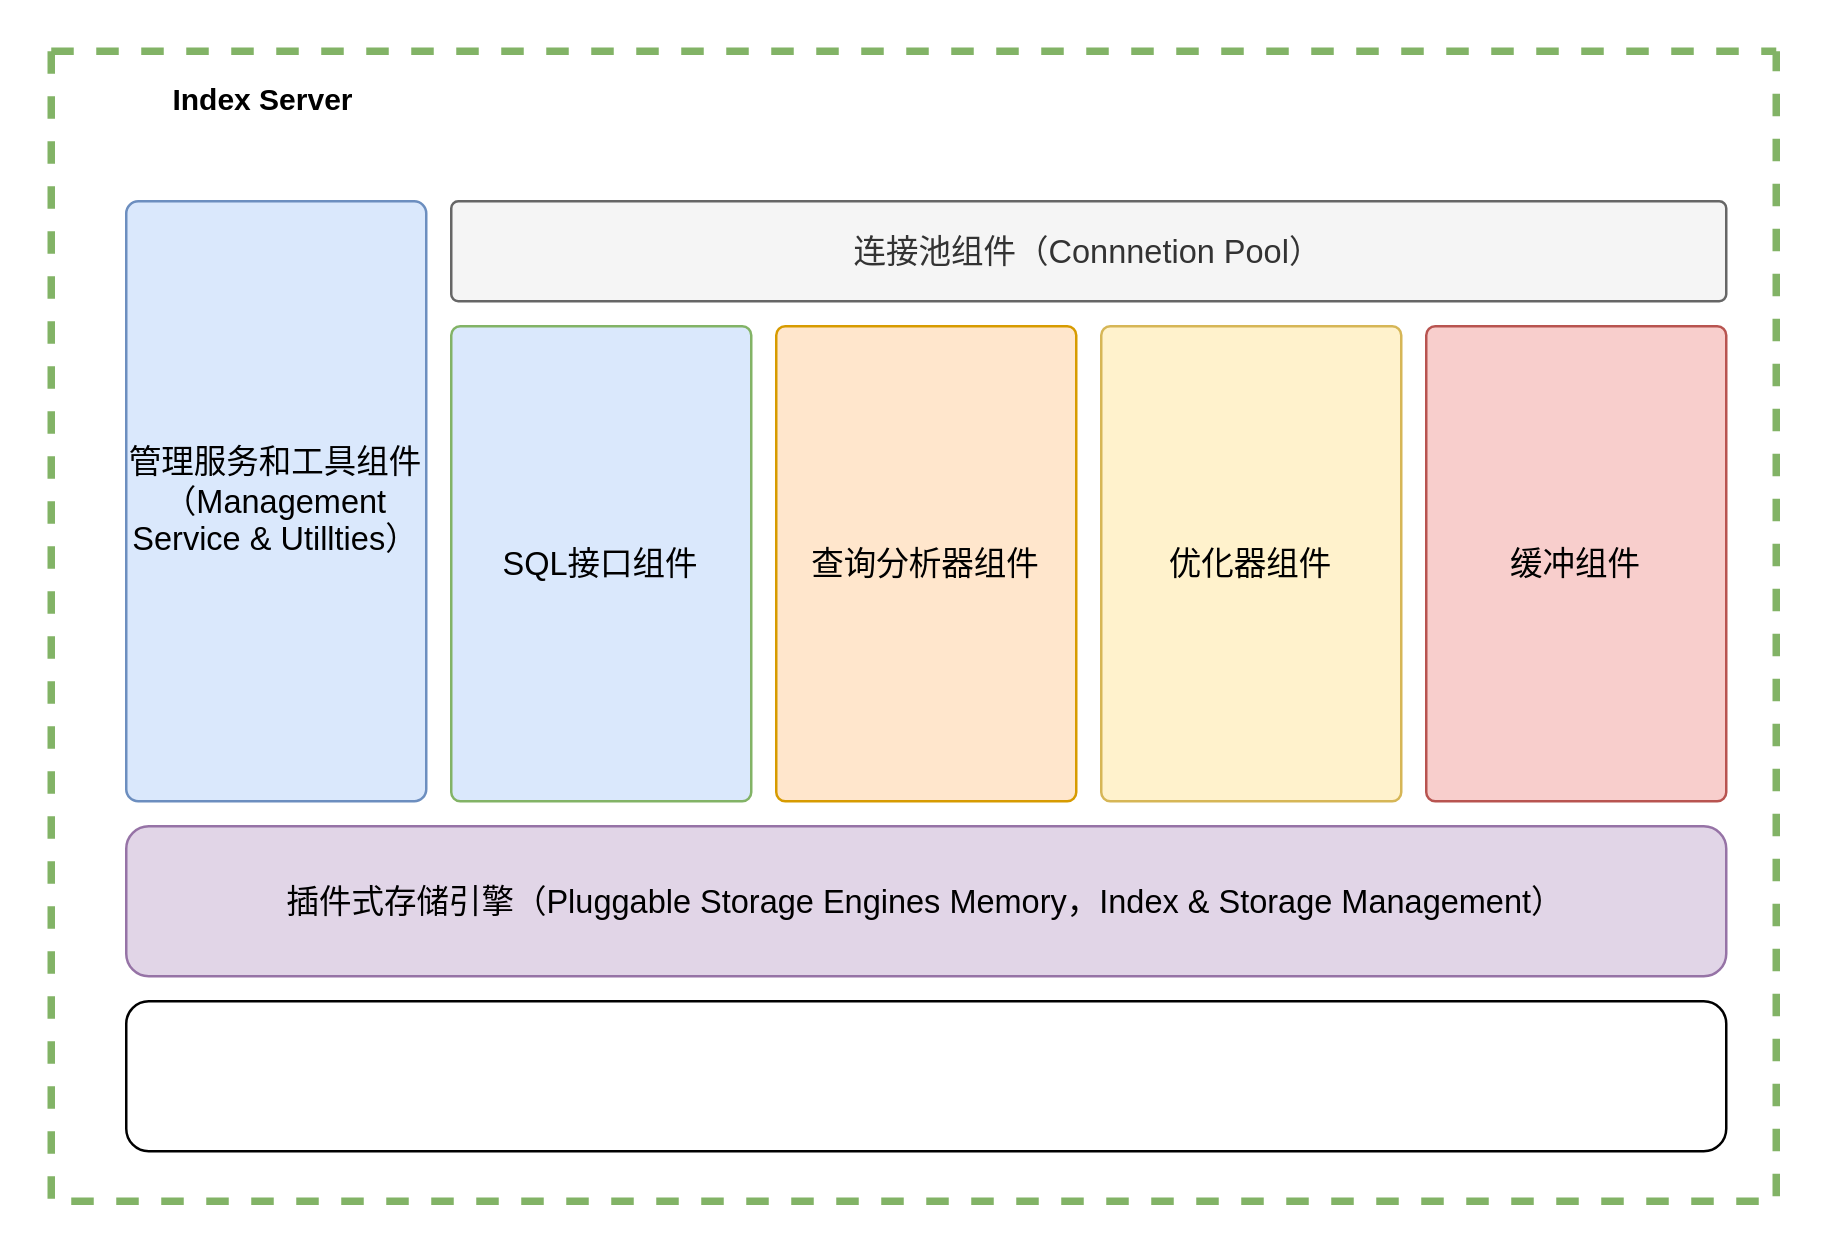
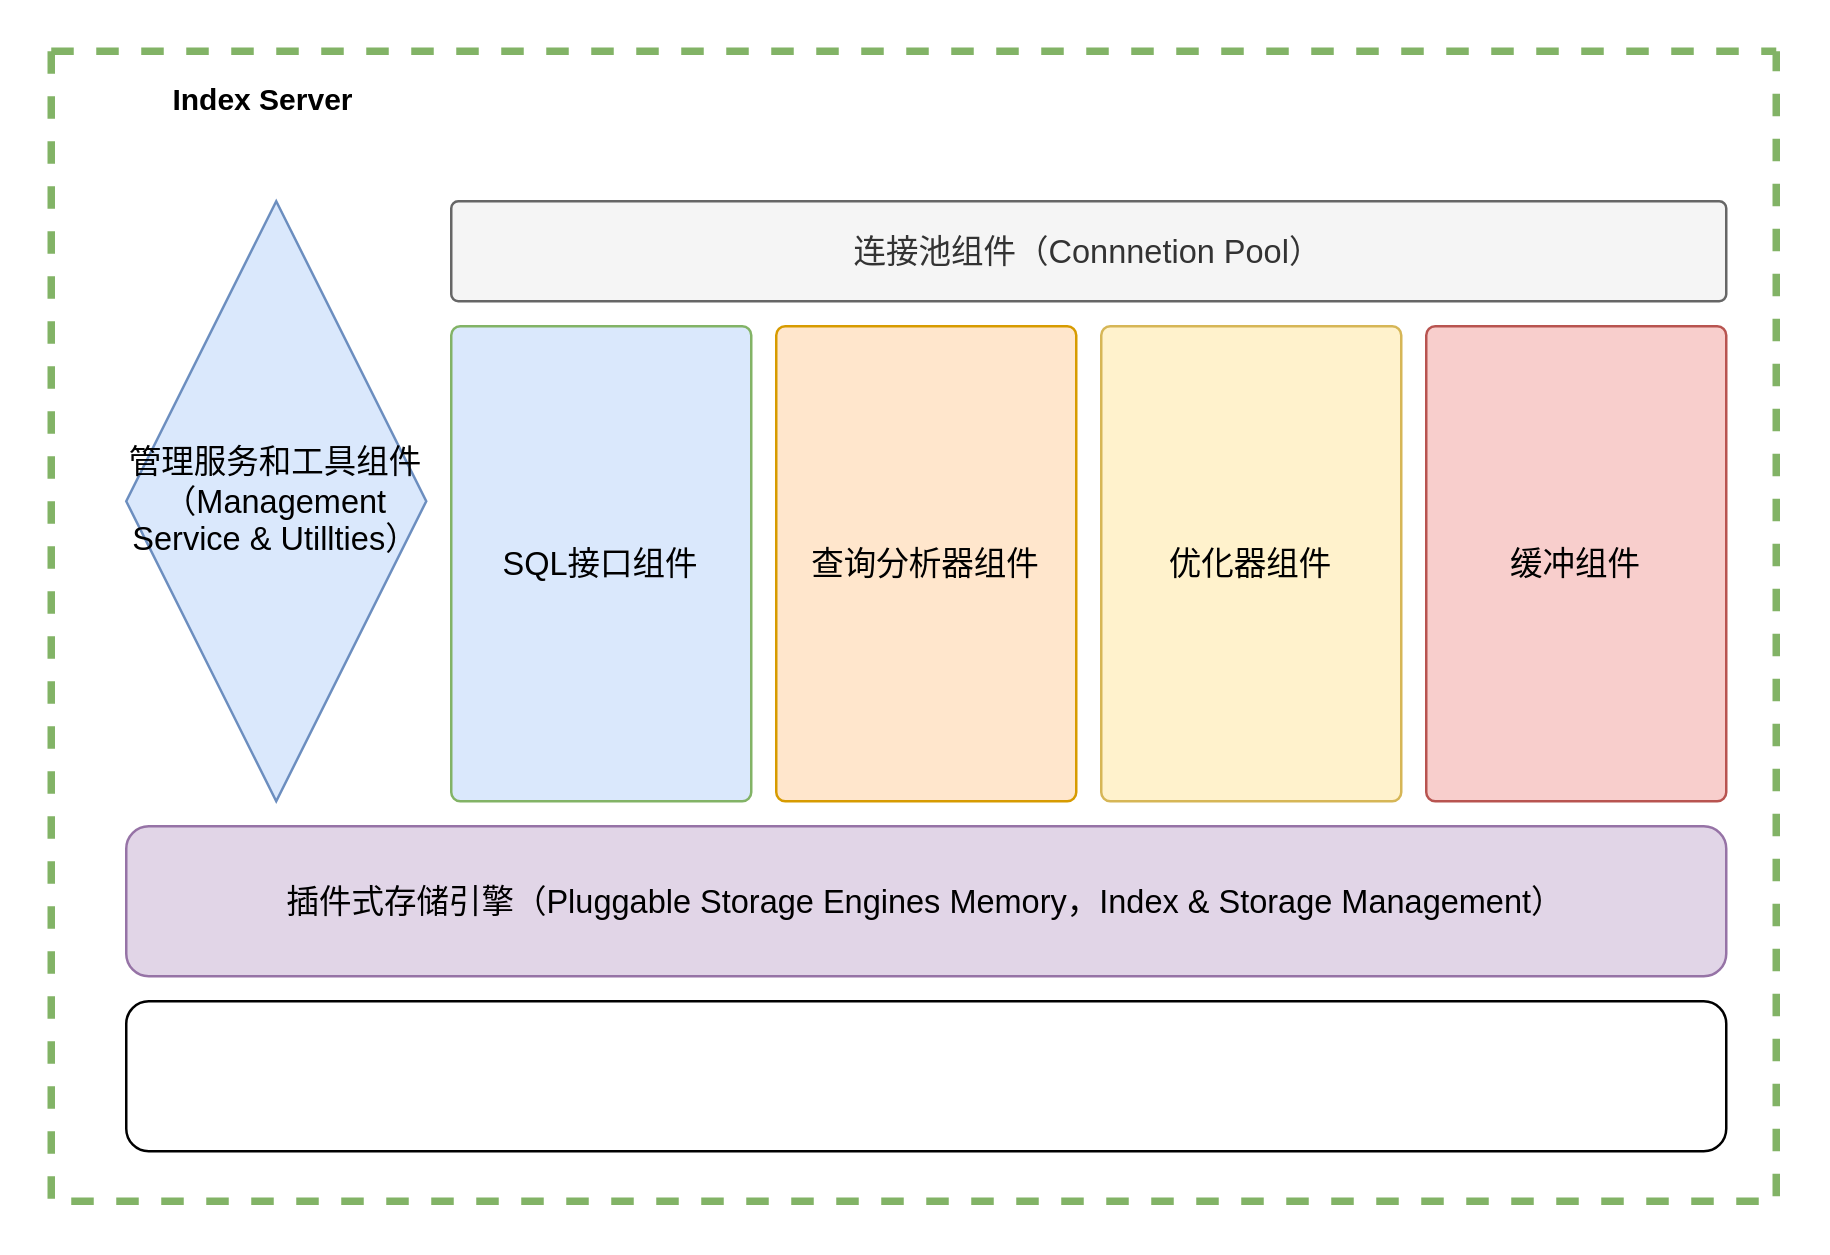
node "管理服务和工具组件（Management Service & Utillties）": shape rounded rectangle -> diamond
